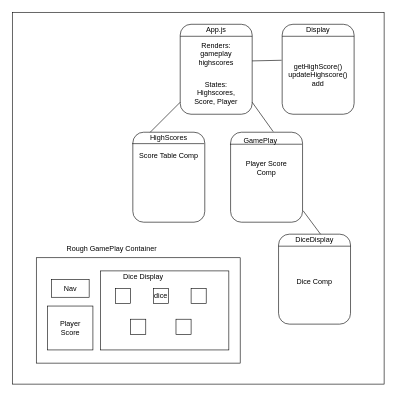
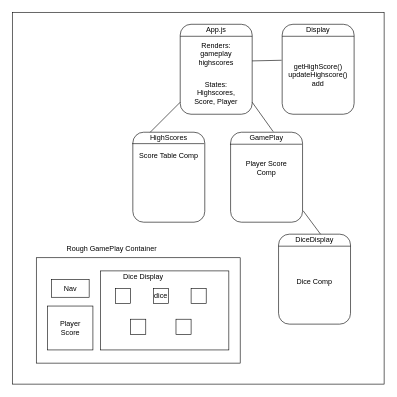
node "GamePlay": moved (261, 141) -> (267, 138)
